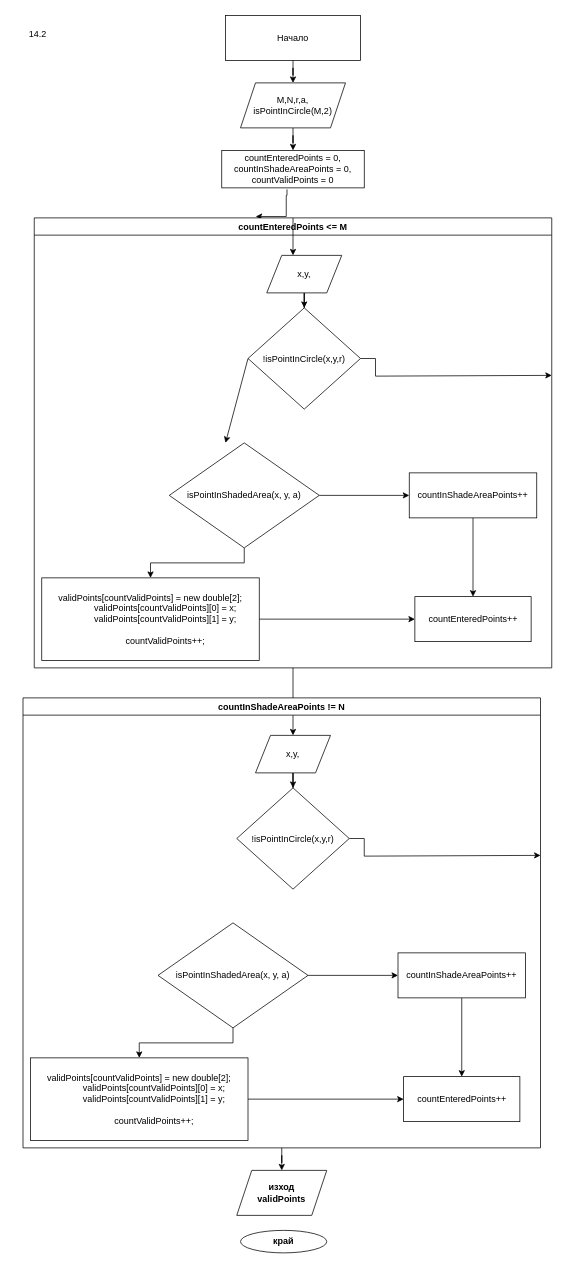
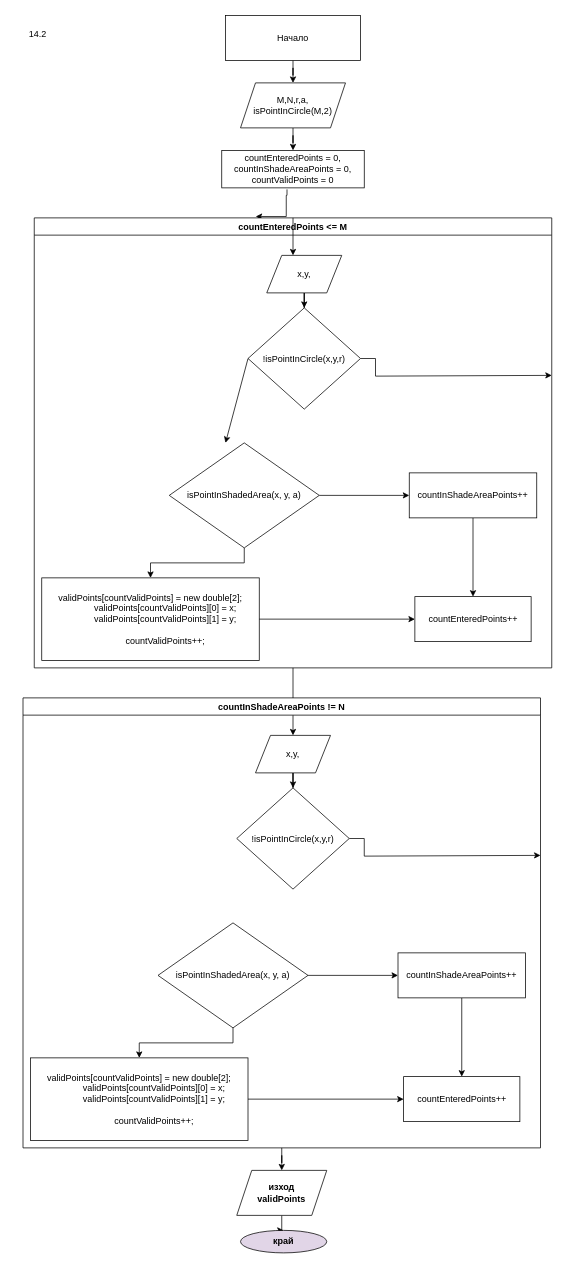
edge "изход validPoints" -> "край": added
node "край": fillcolor #ffffff -> #e1d5e7
